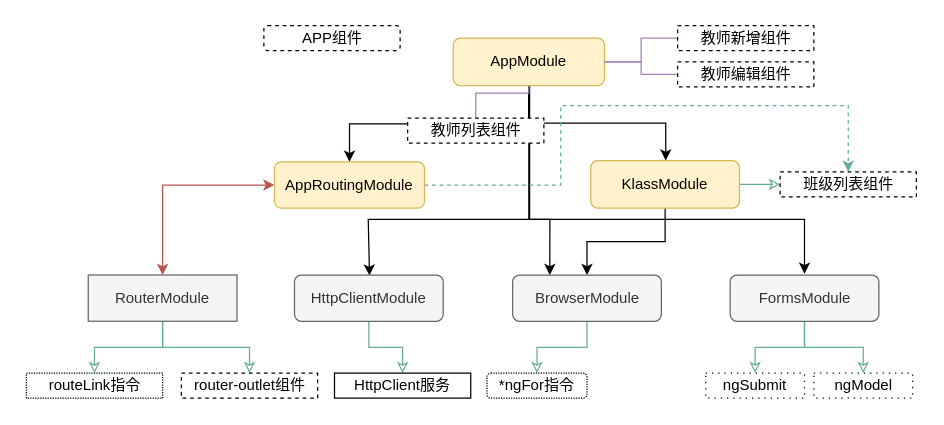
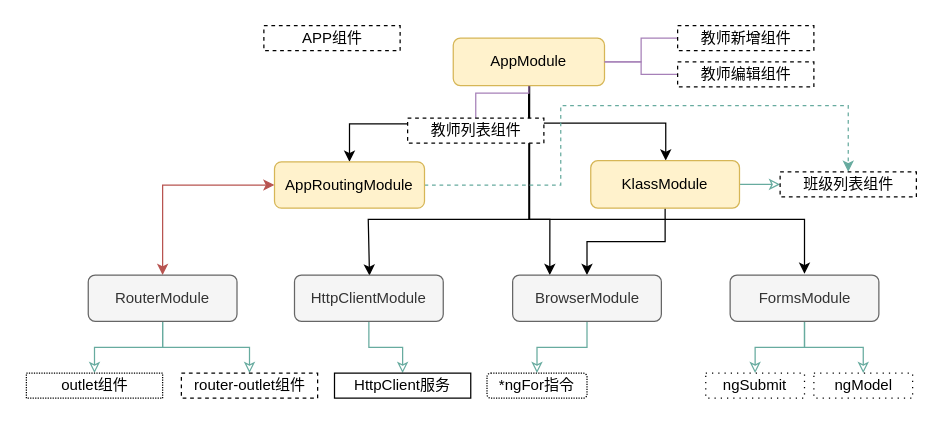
node "APP组件": shape rounded rectangle -> rectangle
node "RouterModule": shape rectangle -> rounded rectangle
node "routeLink指令": label "routeLink指令" -> "outlet组件"
